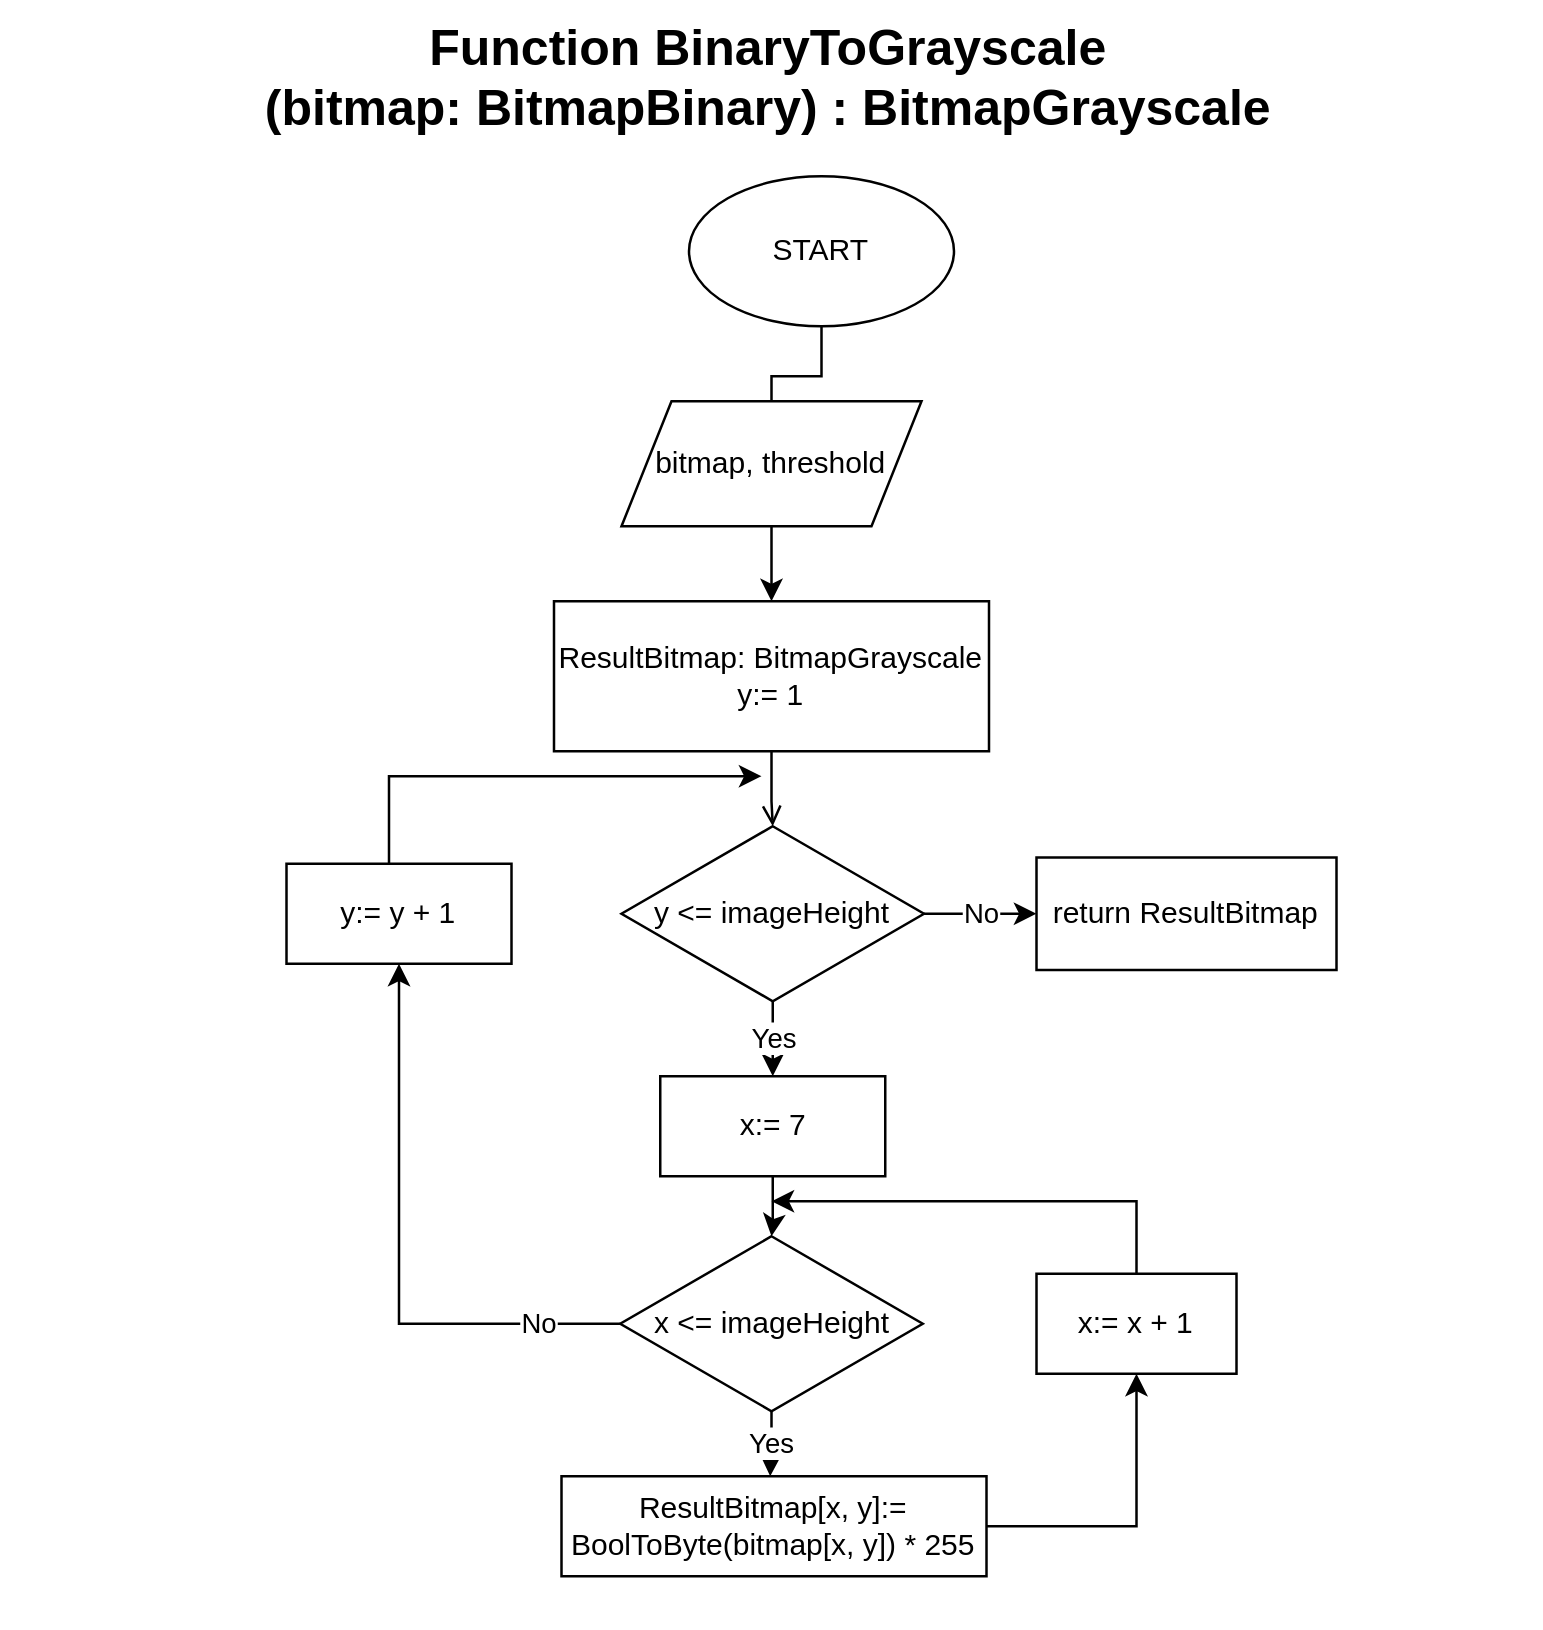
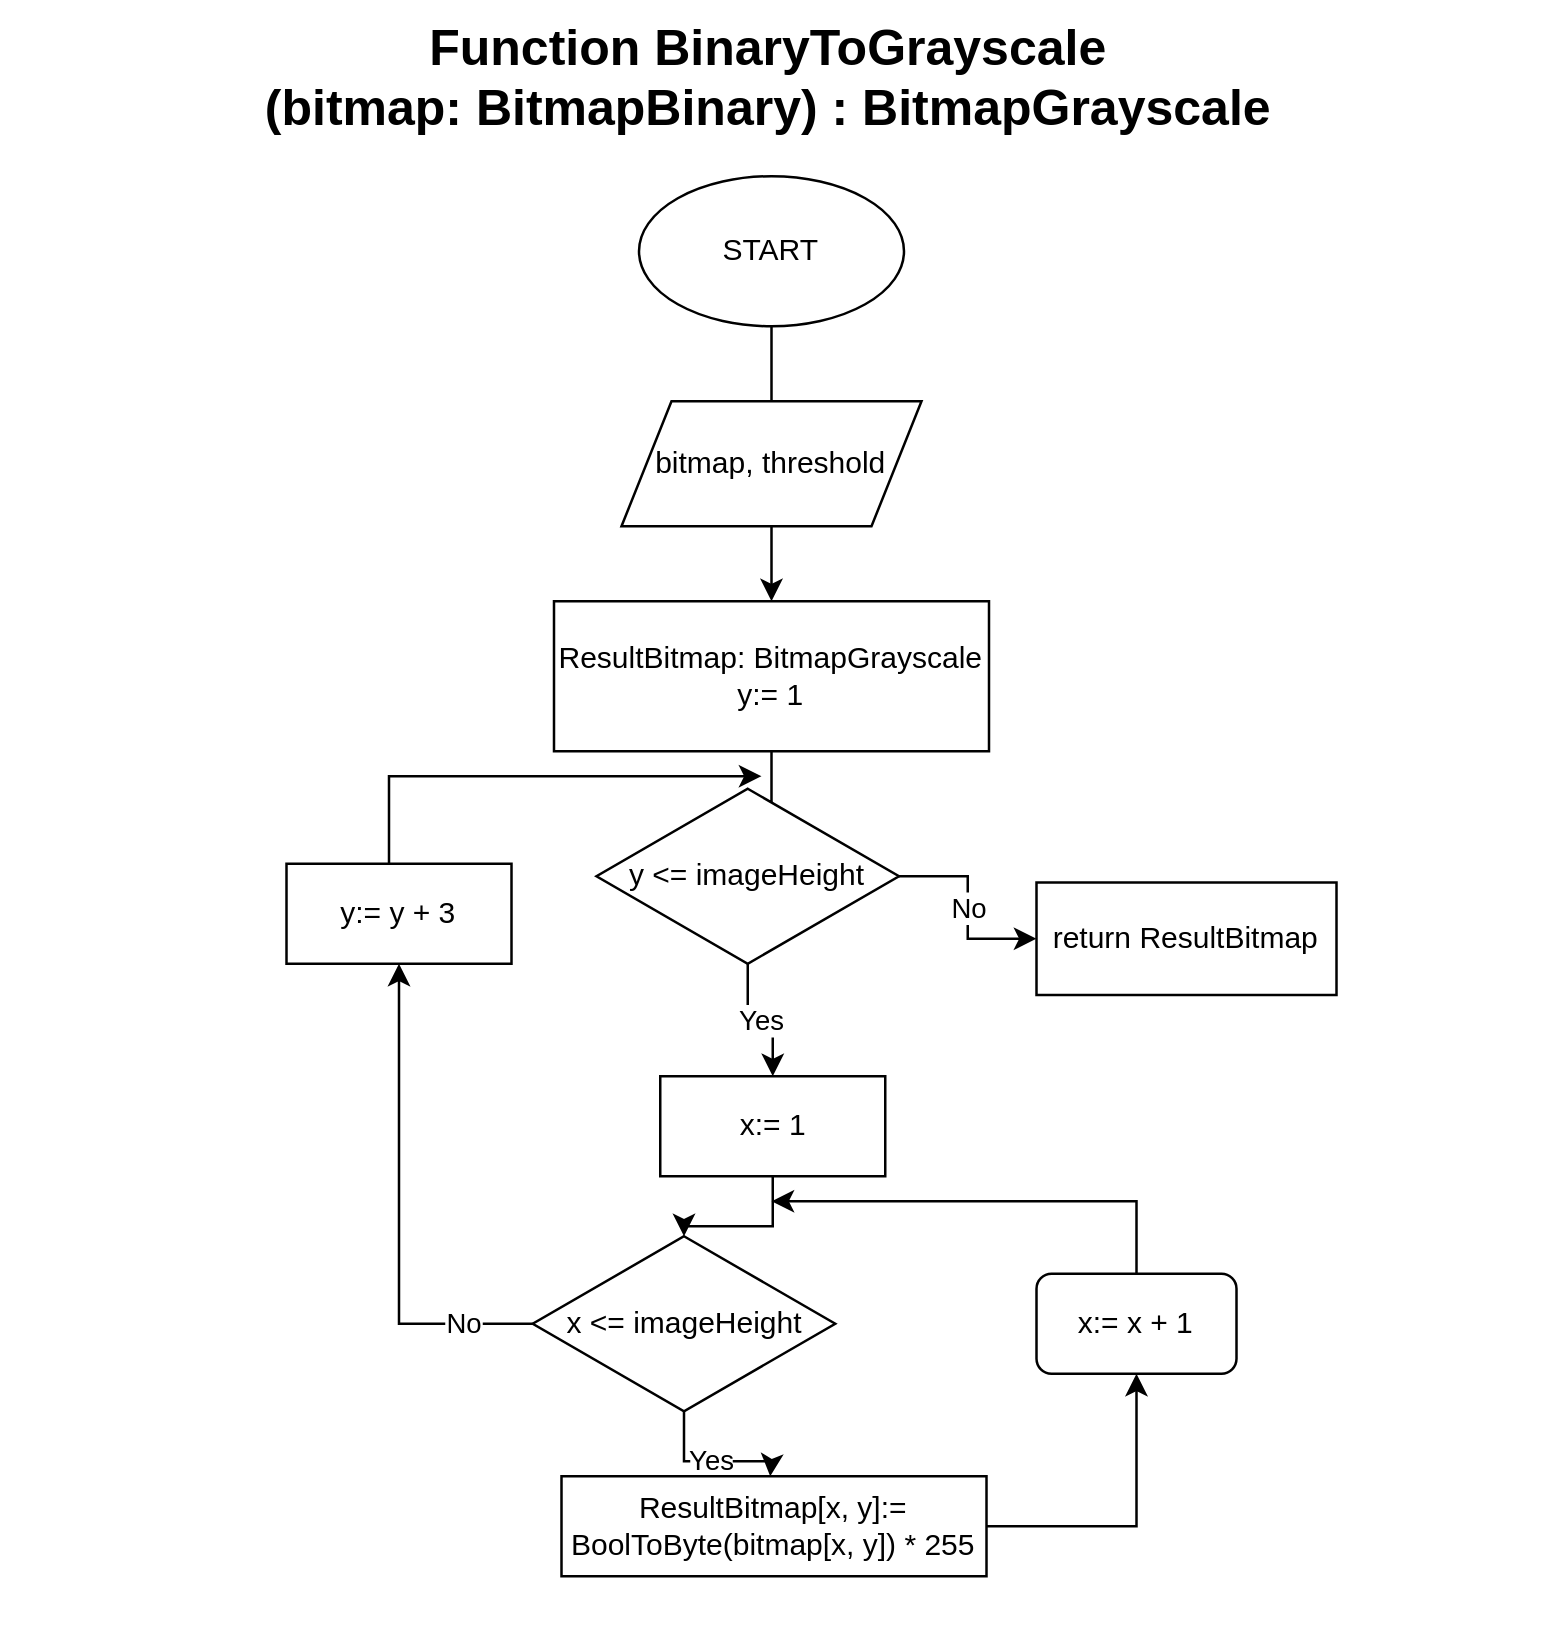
node "START": moved (821, 251) -> (771, 251)
node "y:= y + 1": label "y:= y + 1" -> "y:= y + 3"
node "y <= imageHeight": moved (773, 914) -> (748, 876)
node "return ResultBitmap": moved (1186, 914) -> (1186, 939)
node "x:= 7": label "x:= 7" -> "x:= 1"
node "x <= imageHeight": moved (771, 1324) -> (684, 1324)
node "x:= x + 1": shape rectangle -> rounded rectangle
